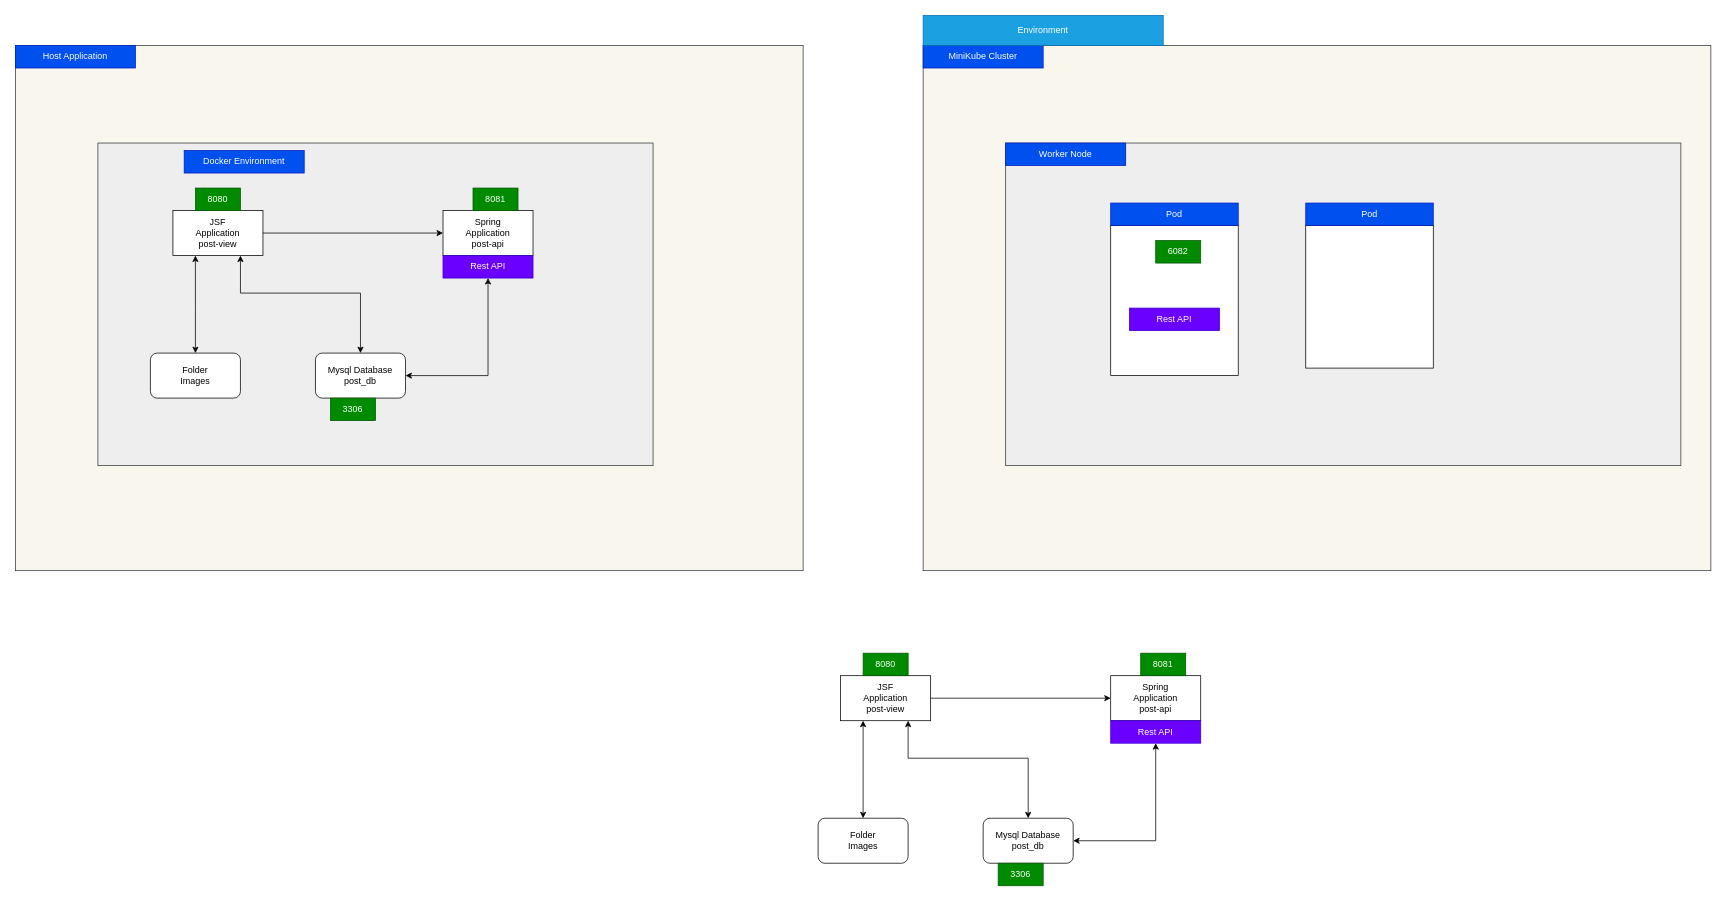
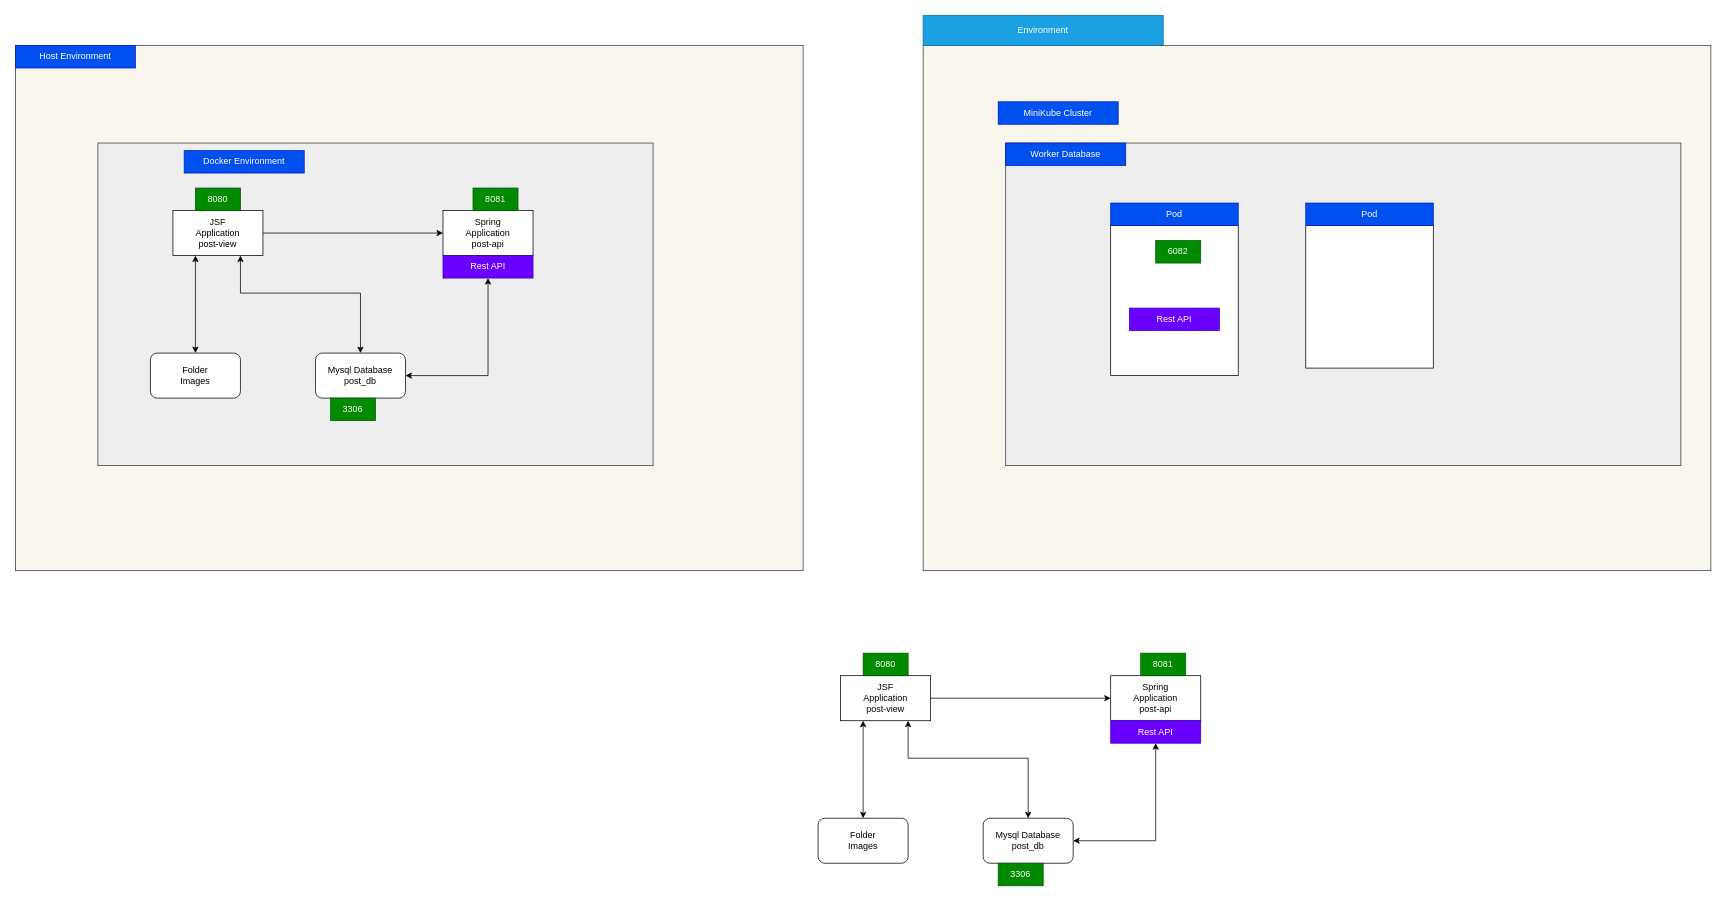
node "Host Application": label "Host Application" -> "Host Environment"
node "MiniKube Cluster": moved (983, 57) -> (1058, 113)
node "Worker Node": label "Worker Node" -> "Worker Database"
